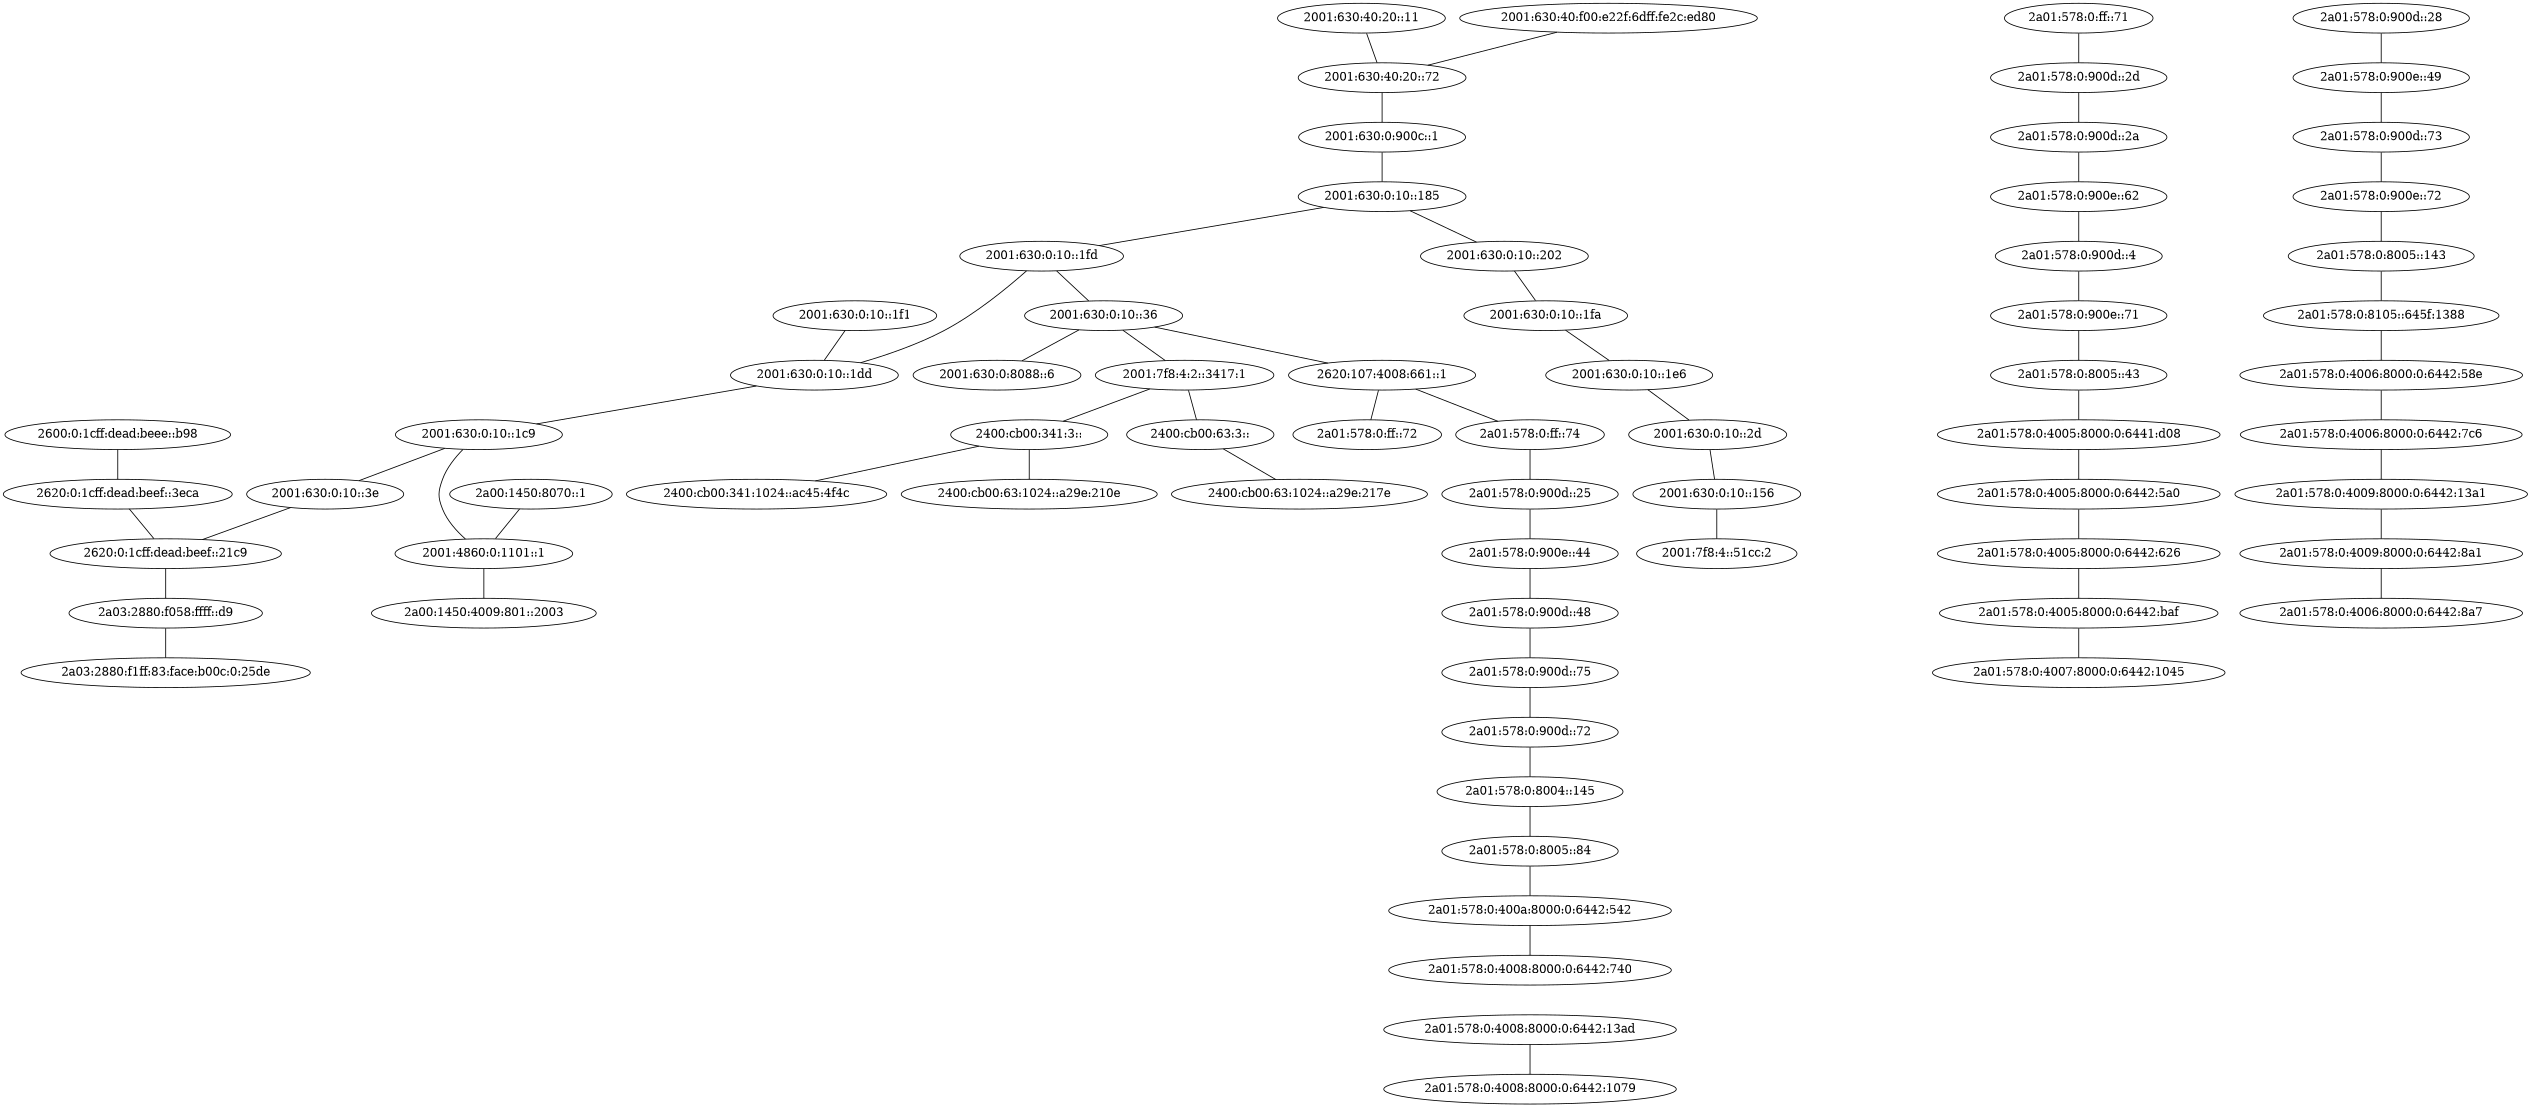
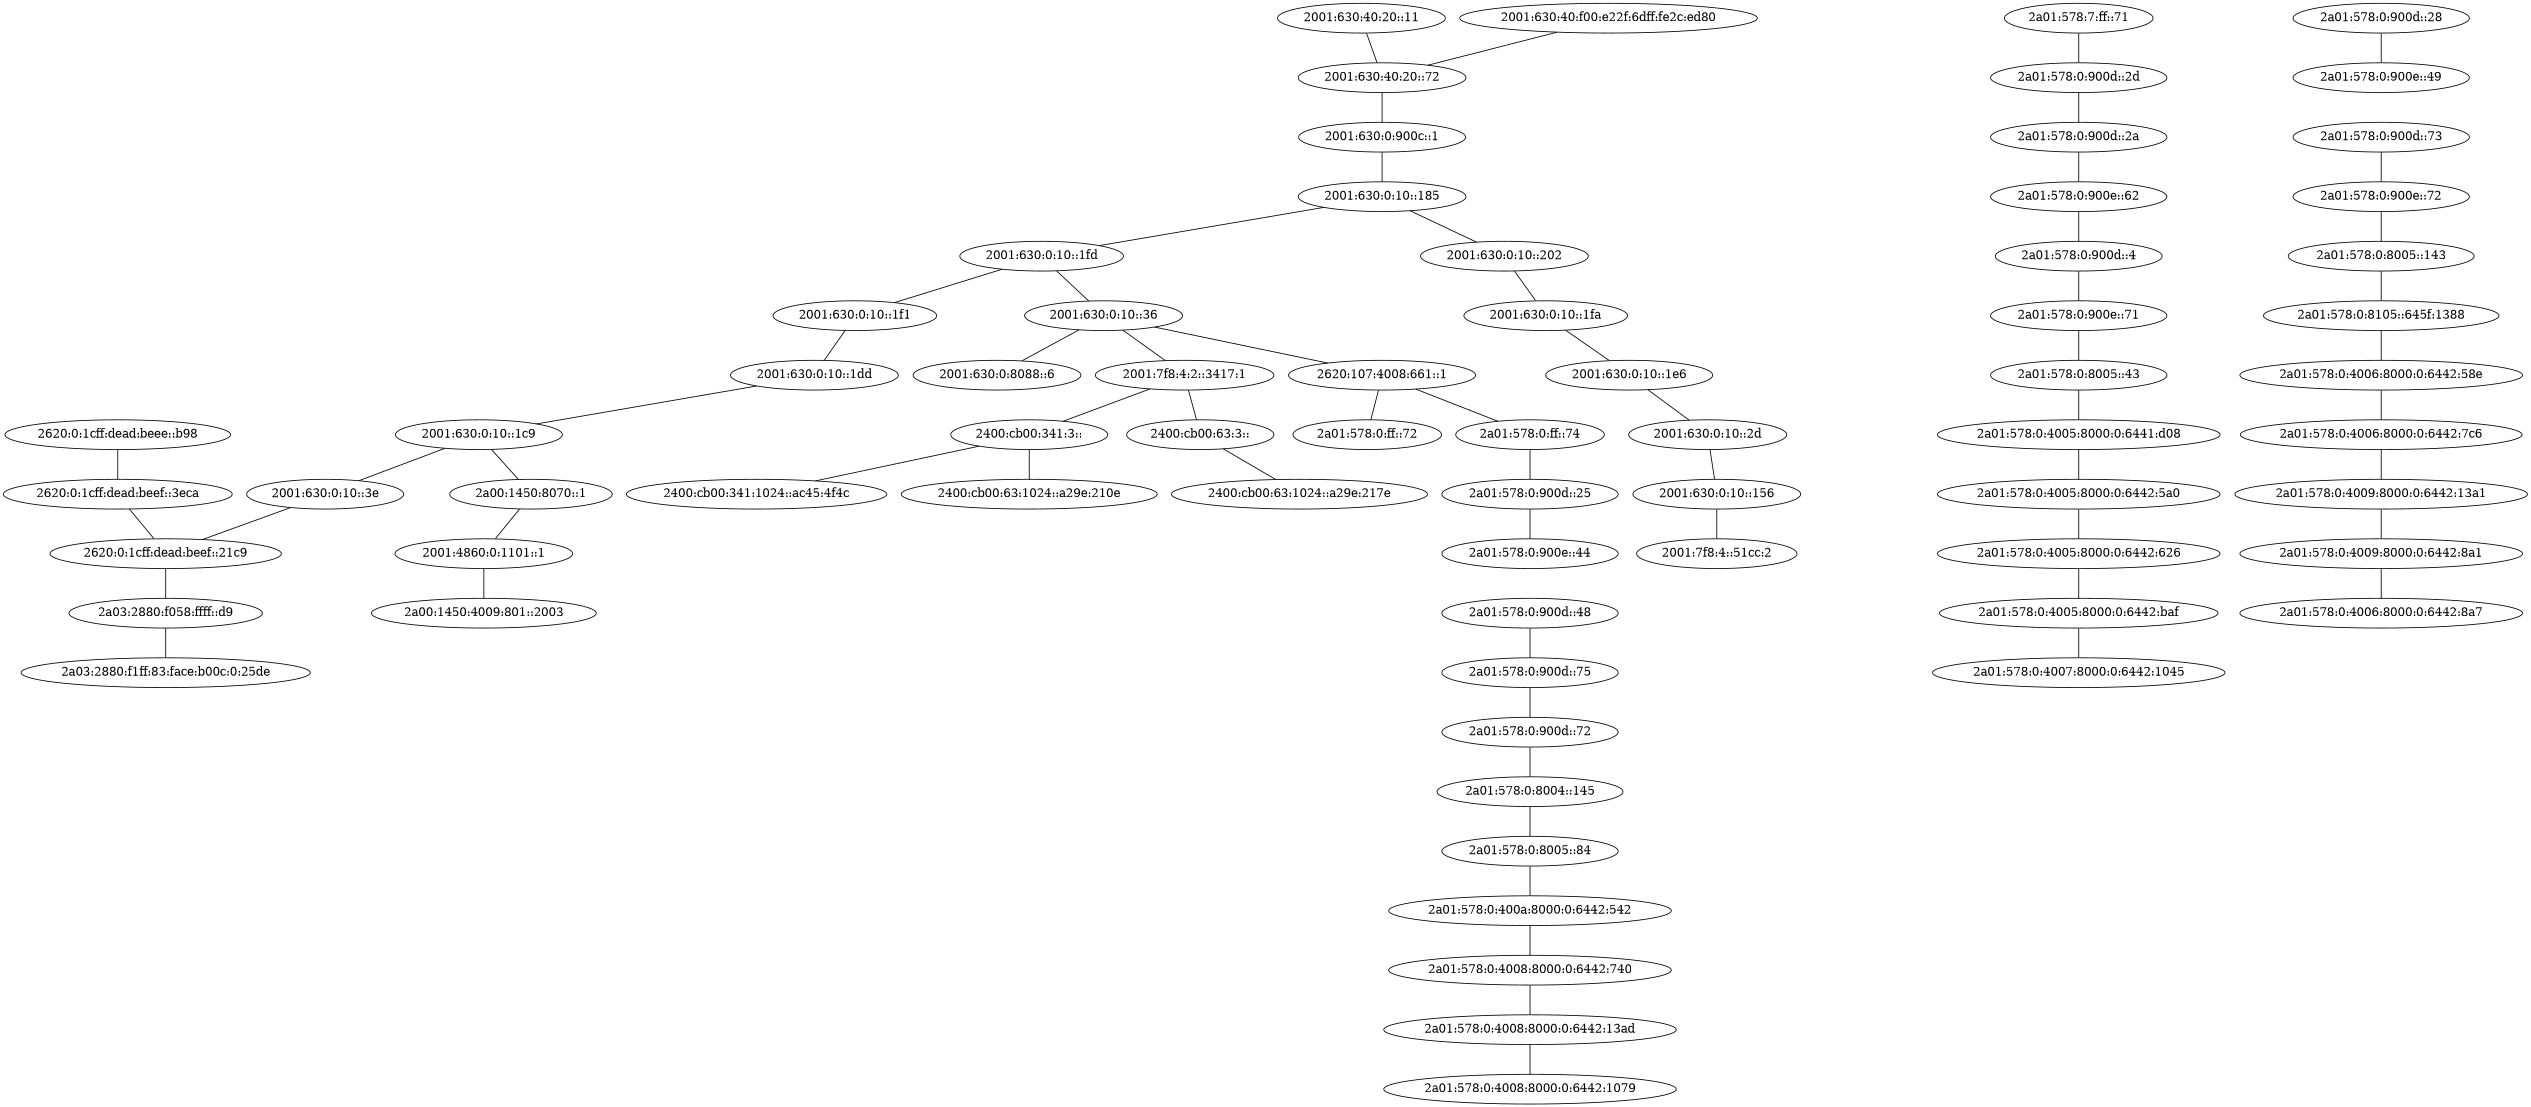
node "2a01:578:0:ff::71": label "2a01:578:0:ff::71" -> "2a01:578:7:ff::71"
edge "2a01:578:0:900e::49" -- "2a01:578:0:900d::73": removed
edge "2001:630:0:10::1fd" -- "2001:630:0:10::1dd": now "2001:630:0:10::1fd" -- "2001:630:0:10::1f1"
node "2600:0:1cff:dead:beee::b98": label "2600:0:1cff:dead:beee::b98" -> "2620:0:1cff:dead:beee::b98"
edge "2001:630:0:10::1c9" -- "2001:4860:0:1101::1": now "2001:630:0:10::1c9" -- "2a00:1450:8070::1"
edge "2a01:578:0:900e::44" -- "2a01:578:0:900d::48": removed
edge "2a01:578:0:4008:8000:0:6442:740" -- "2a01:578:0:4008:8000:0:6442:13ad": added
